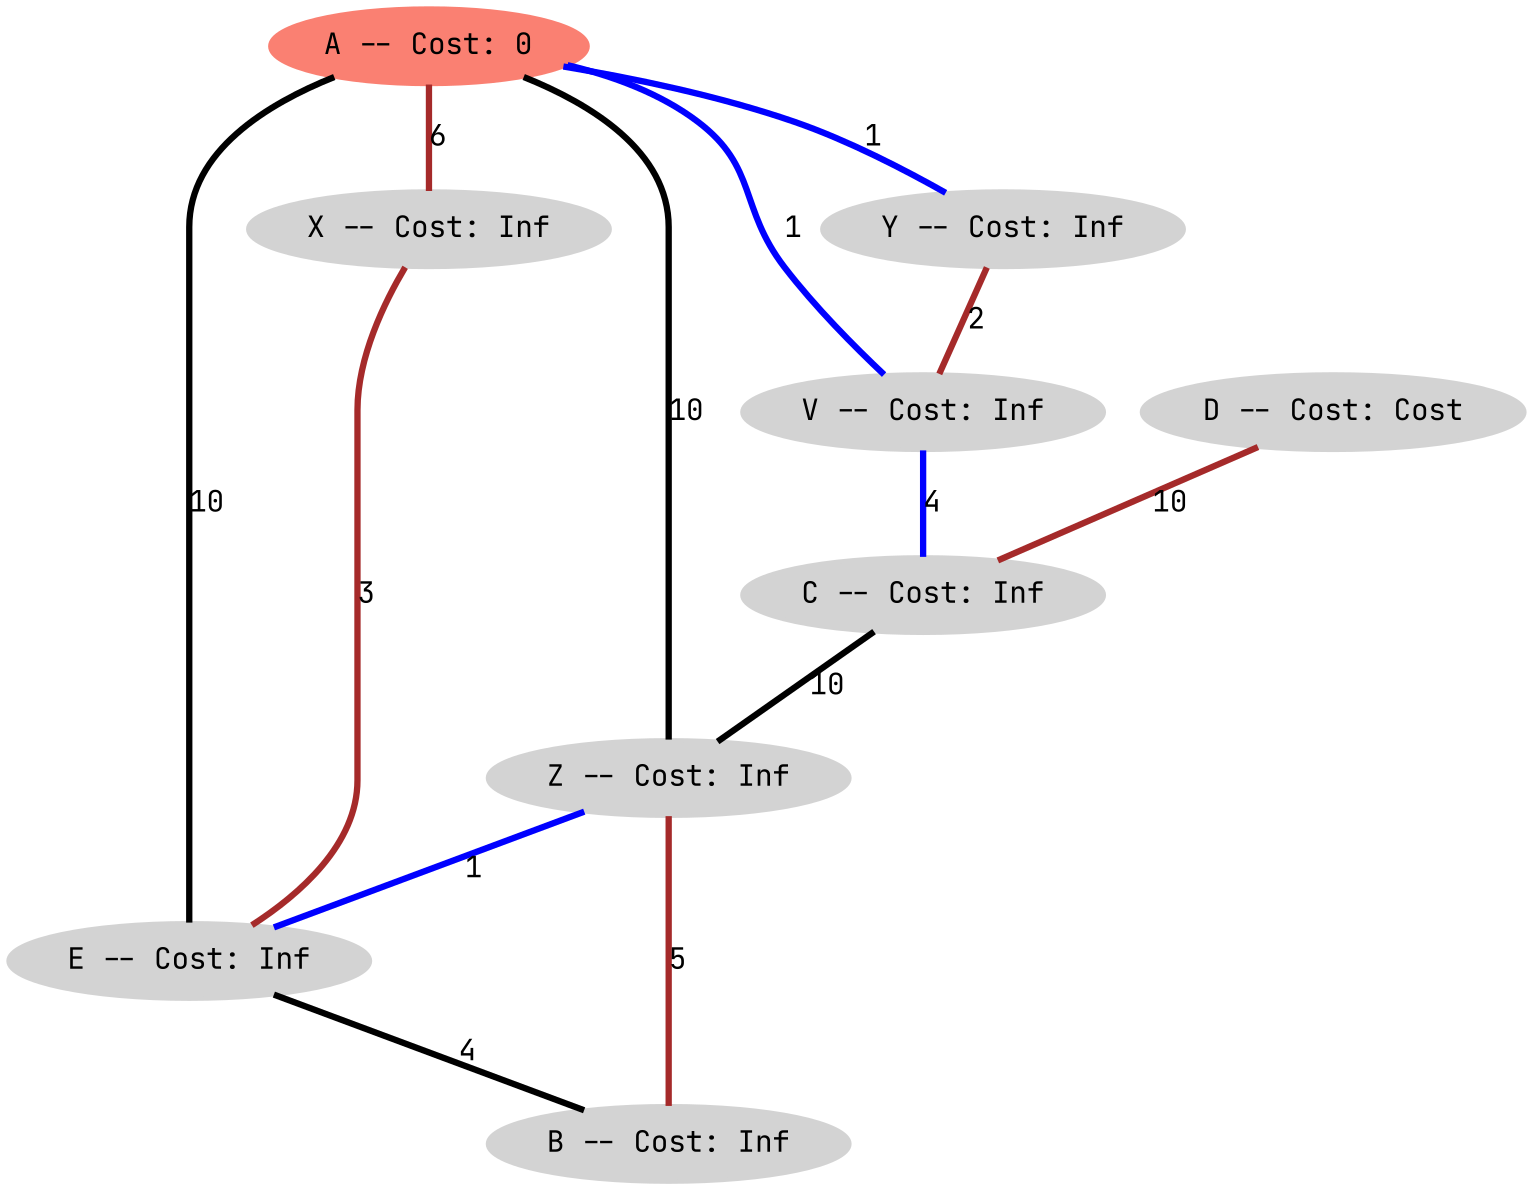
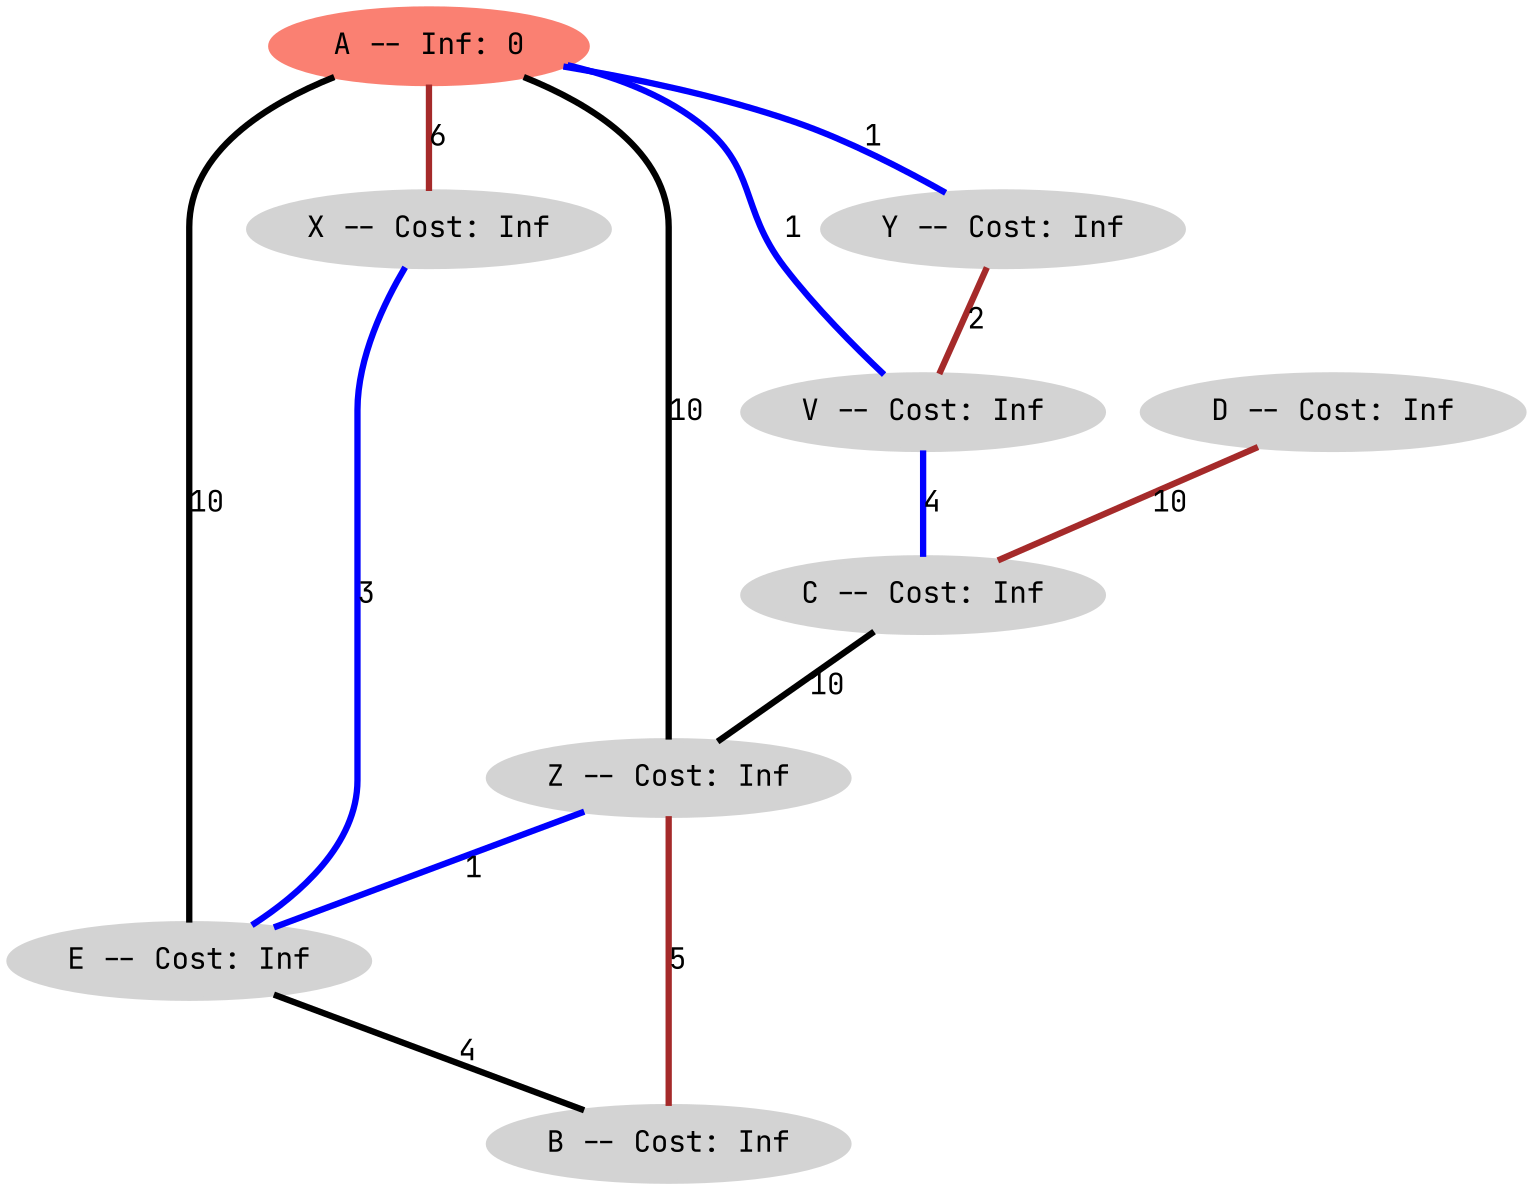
node "A -- Cost: 0": label "A -- Cost: 0" -> "A -- Inf: 0"
node "D -- Cost: Cost": label "D -- Cost: Cost" -> "D -- Cost: Inf"
edge "X -- Cost: Inf" -- "E -- Cost: Inf": color brown -> blue
